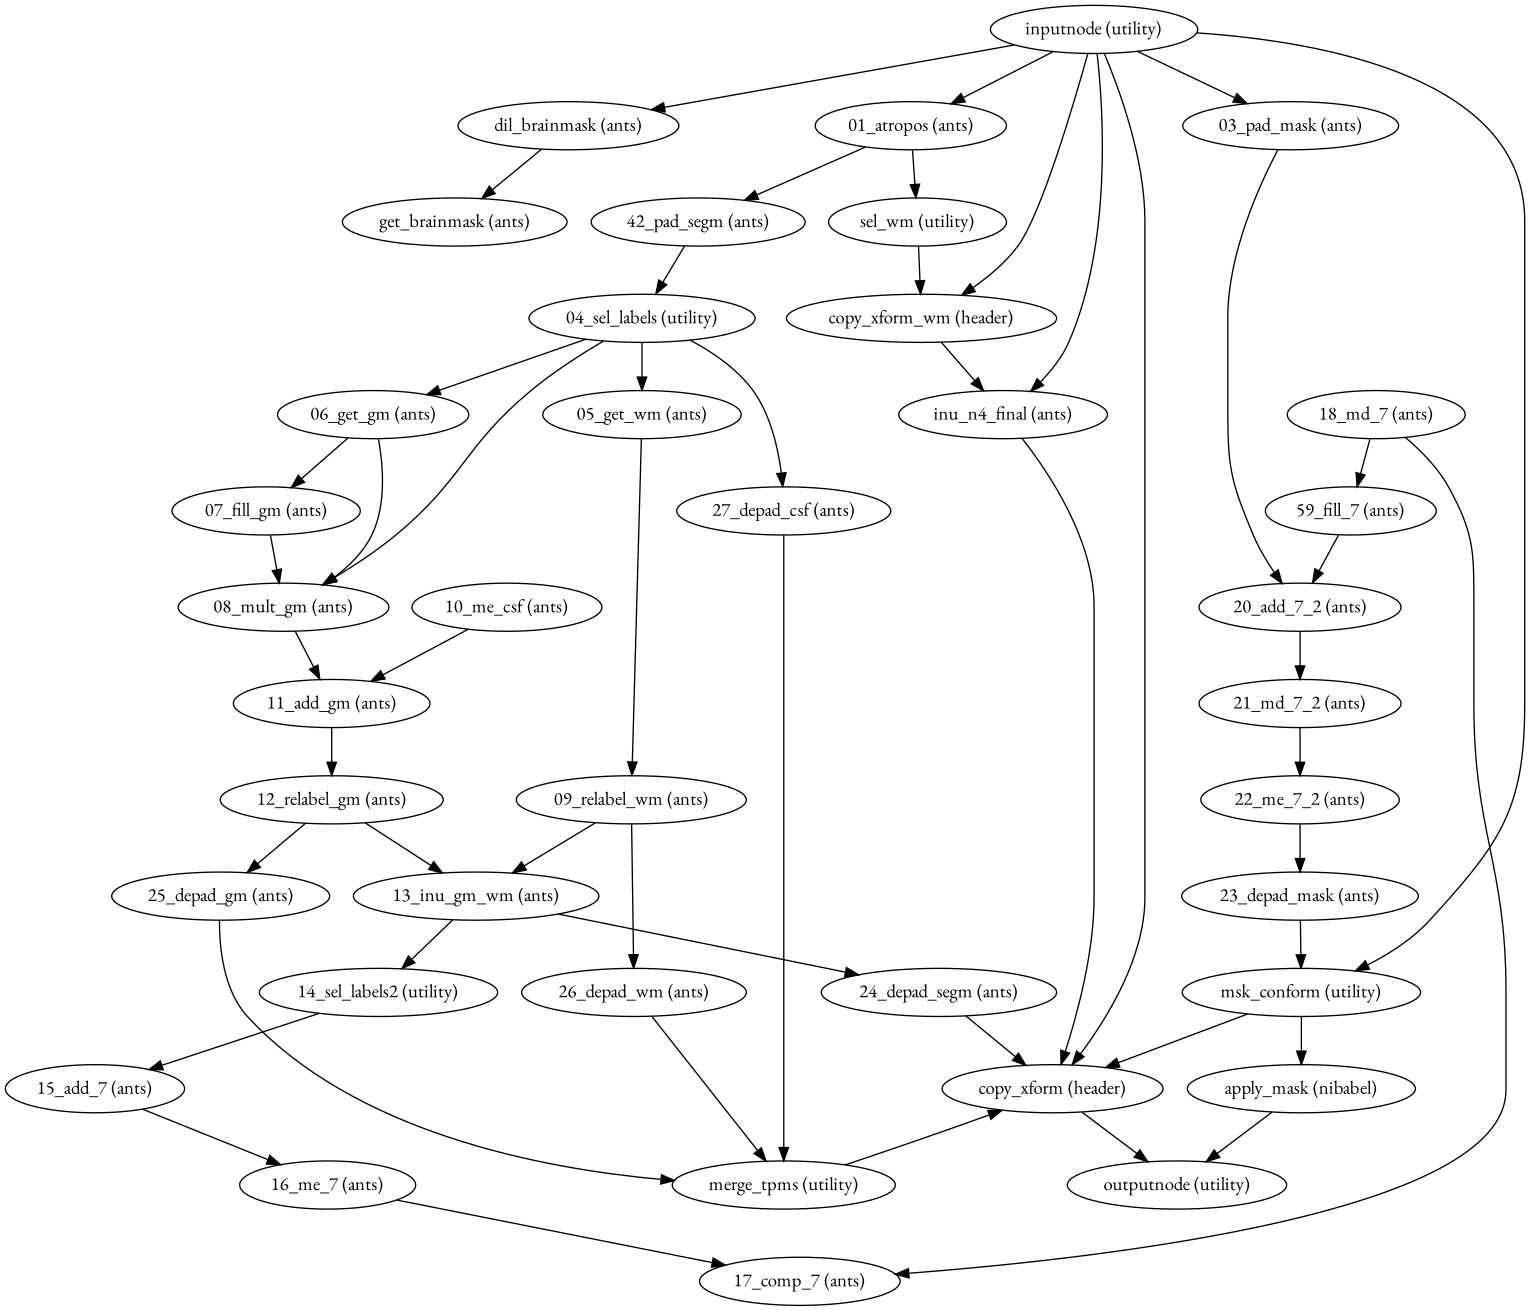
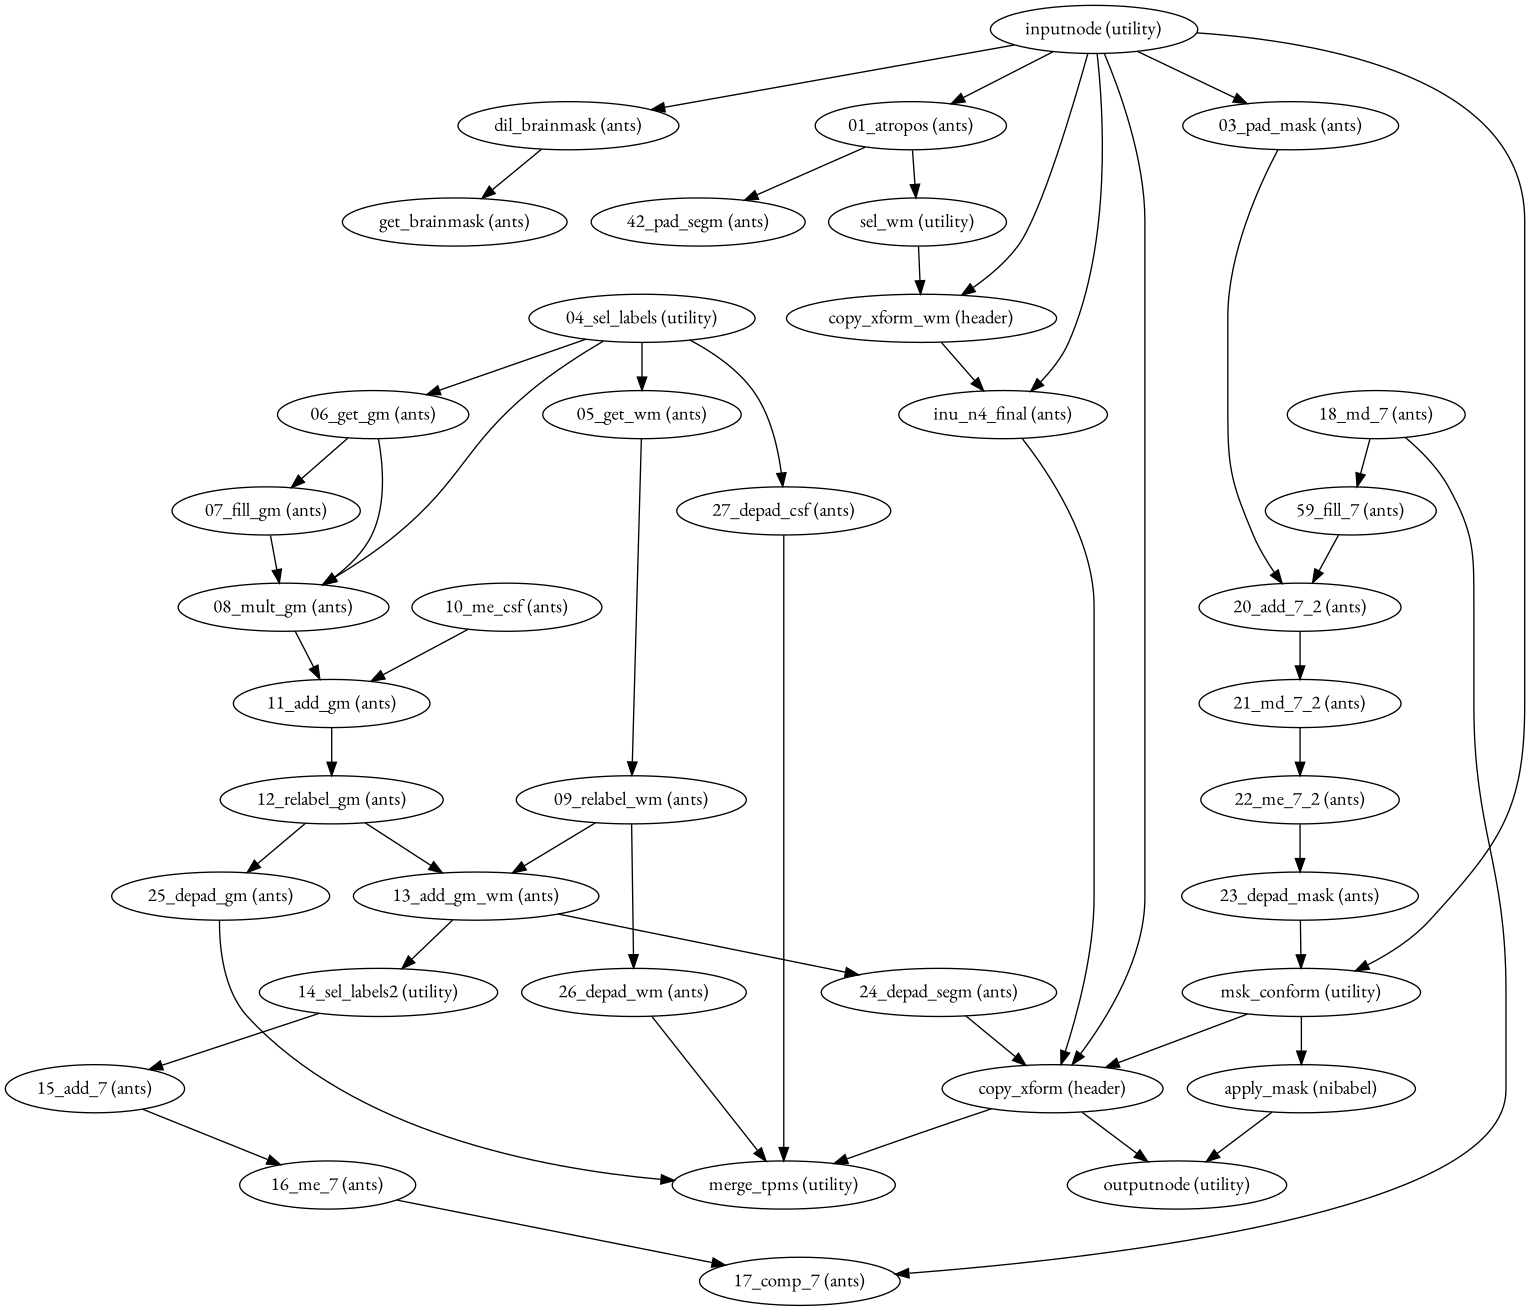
edge "42_pad_segm (ants)" -> "04_sel_labels (utility)": removed
node "13_inu_gm_wm (ants)": label "13_inu_gm_wm (ants)" -> "13_add_gm_wm (ants)"
edge "merge_tpms (utility)" -> "copy_xform (header)": reversed
